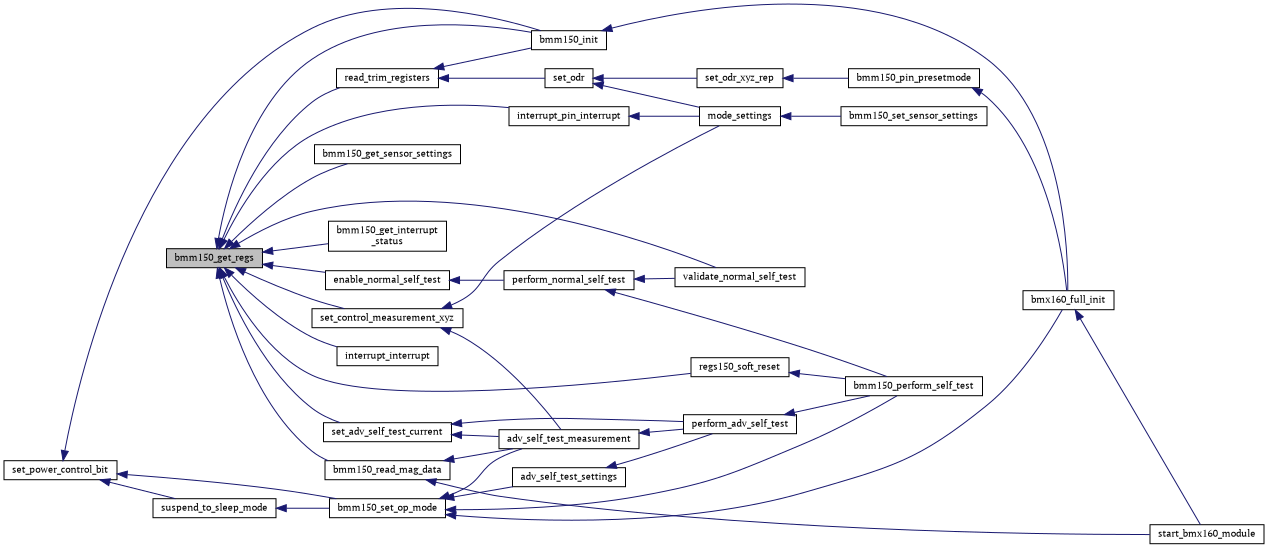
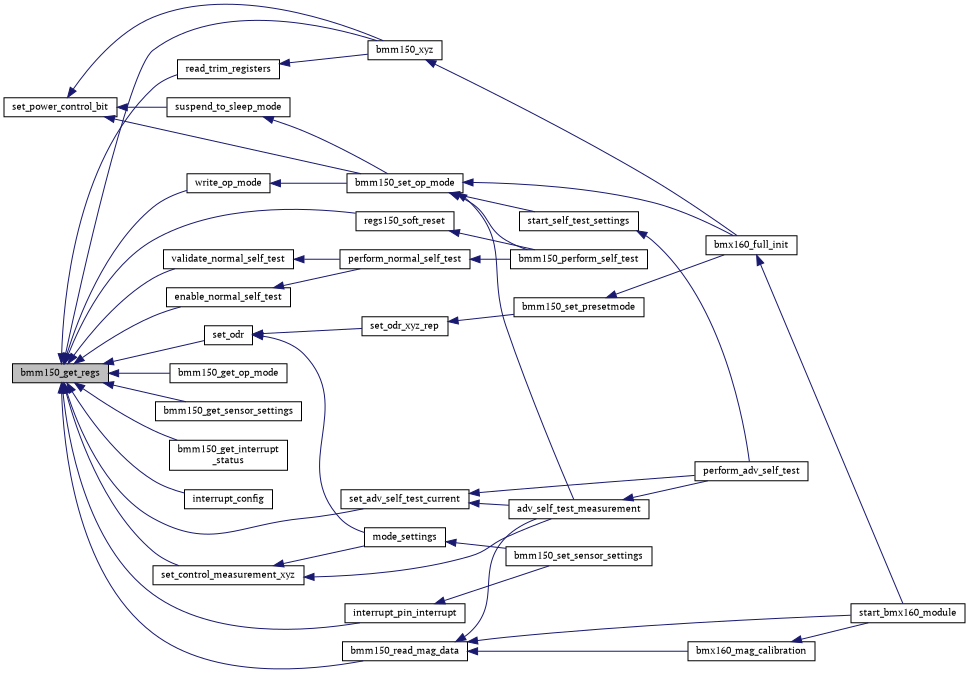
node "bmm150_init": label "bmm150_init" -> "bmm150_xyz"
edge "set_odr" -> "read_trim_registers": now "set_odr" -> "bmm150_get_regs"
node "bmm150_pin_presetmode": label "bmm150_pin_presetmode" -> "bmm150_set_presetmode"
edge "mode_settings" -> "interrupt_pin_interrupt": now "bmm150_set_sensor_settings" -> "interrupt_pin_interrupt"
node "write_op_mode": added
edge "validate_normal_self_test" -> "perform_normal_self_test": reversed
node "interrupt_interrupt": label "interrupt_interrupt" -> "interrupt_config"
node "bmm150_get_op_mode": added
edge "bmm150_perform_self_test" -> "perform_adv_self_test": removed
node "adv_self_test_settings": label "adv_self_test_settings" -> "start_self_test_settings"
node "bmx160_mag_calibration": added
